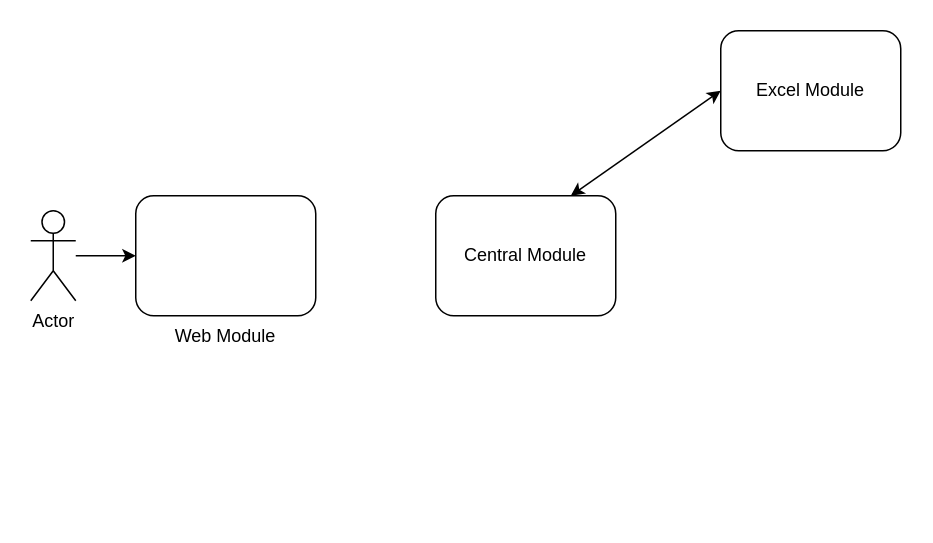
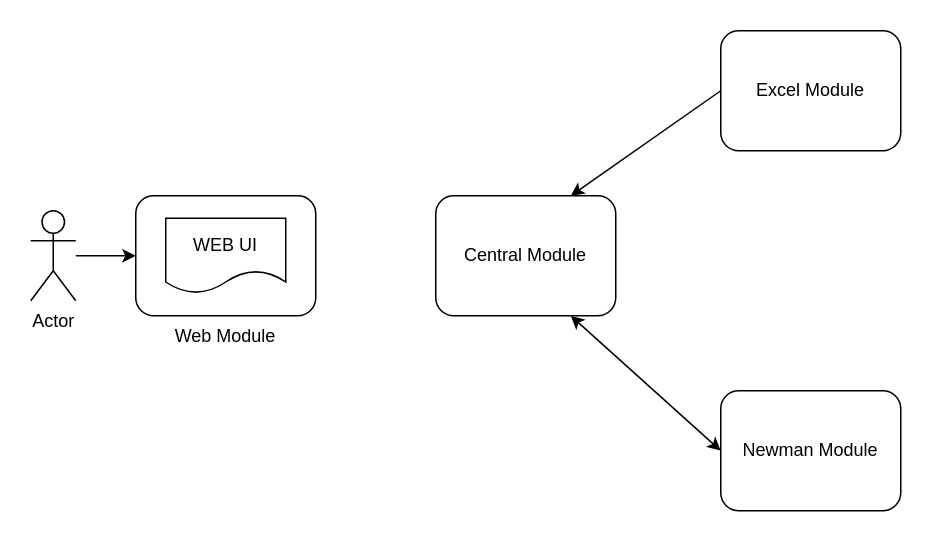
edge "Excel Module" -- "Central Module": arrowhead classic -> none
node "WEB UI": added
edge "Central Module" -- "Newman Module": added
node "Newman Module": added
